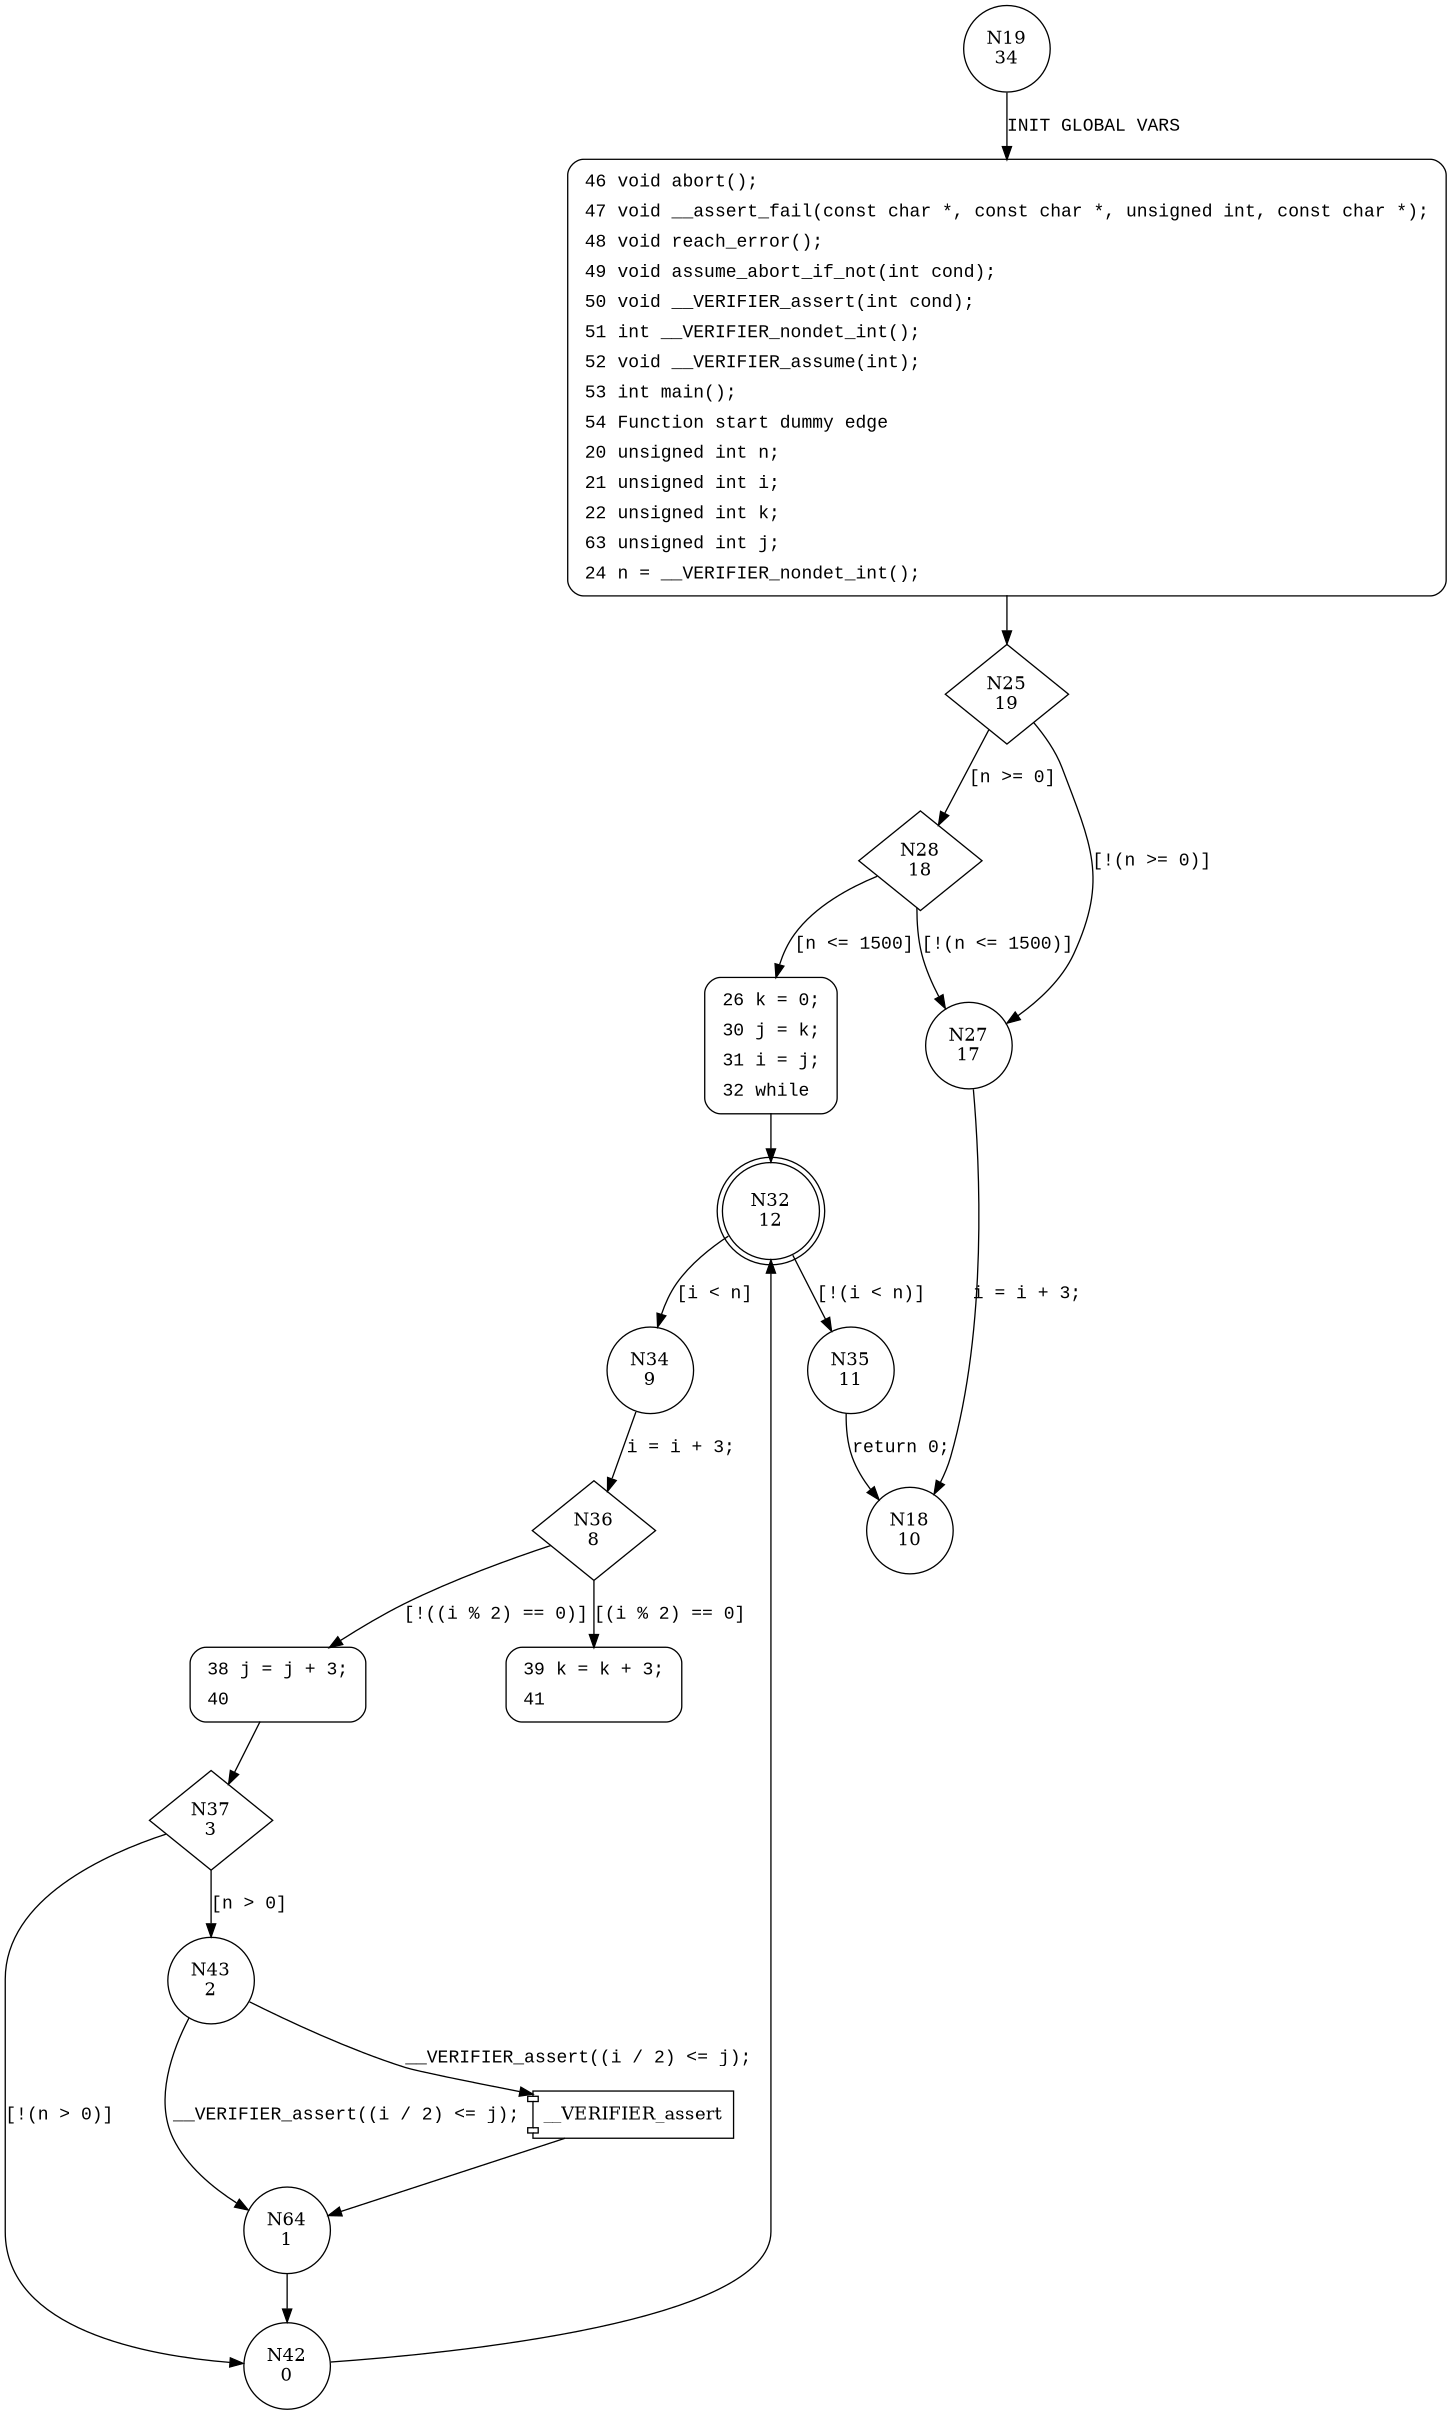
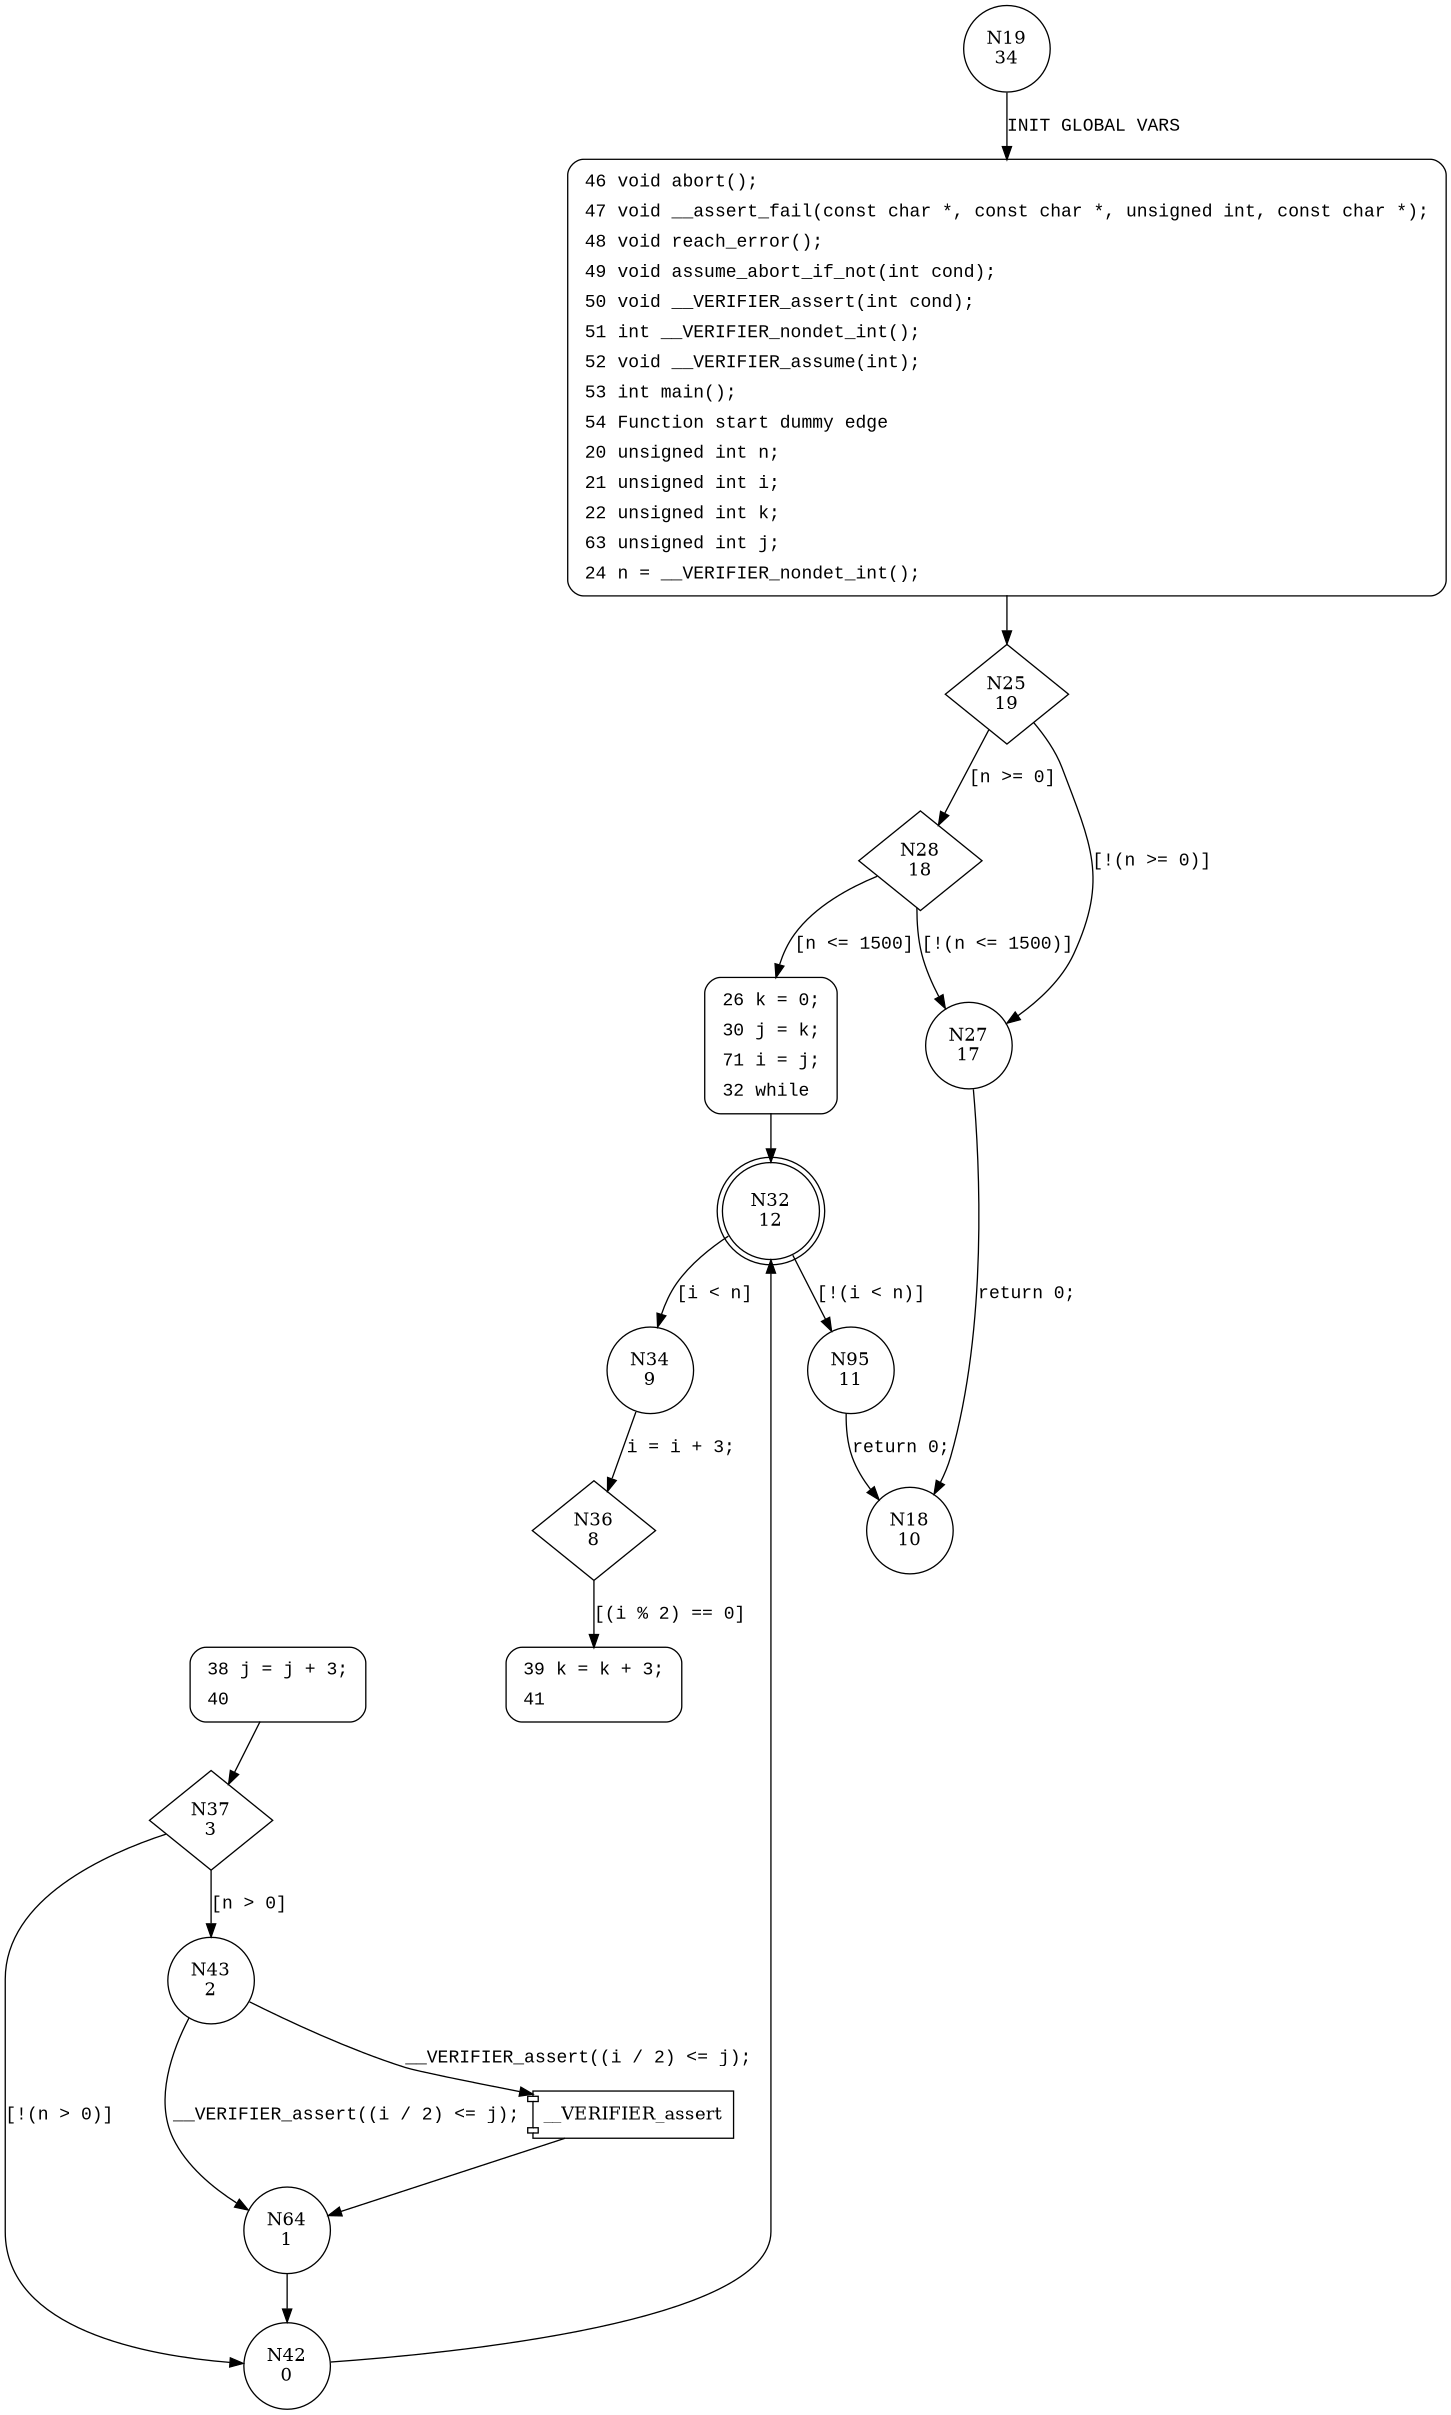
node "26": text "31" -> "71"
edge "N27 17" -> "N18 10": label "i = i + 3;" -> "return 0;"
node "N35 11": label "N35 11" -> "N95 11"
edge "N36 8" -> "38": removed, label "[!((i % 2) == 0)]"
